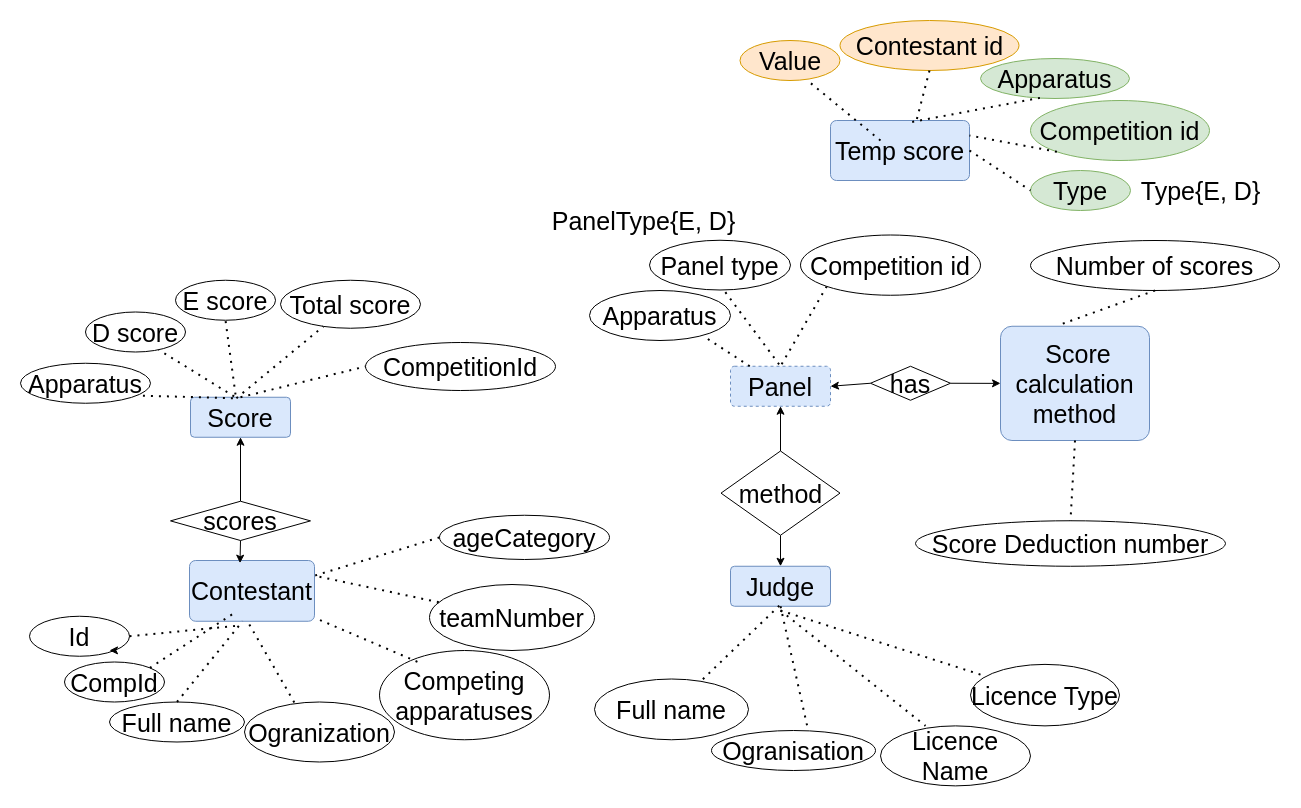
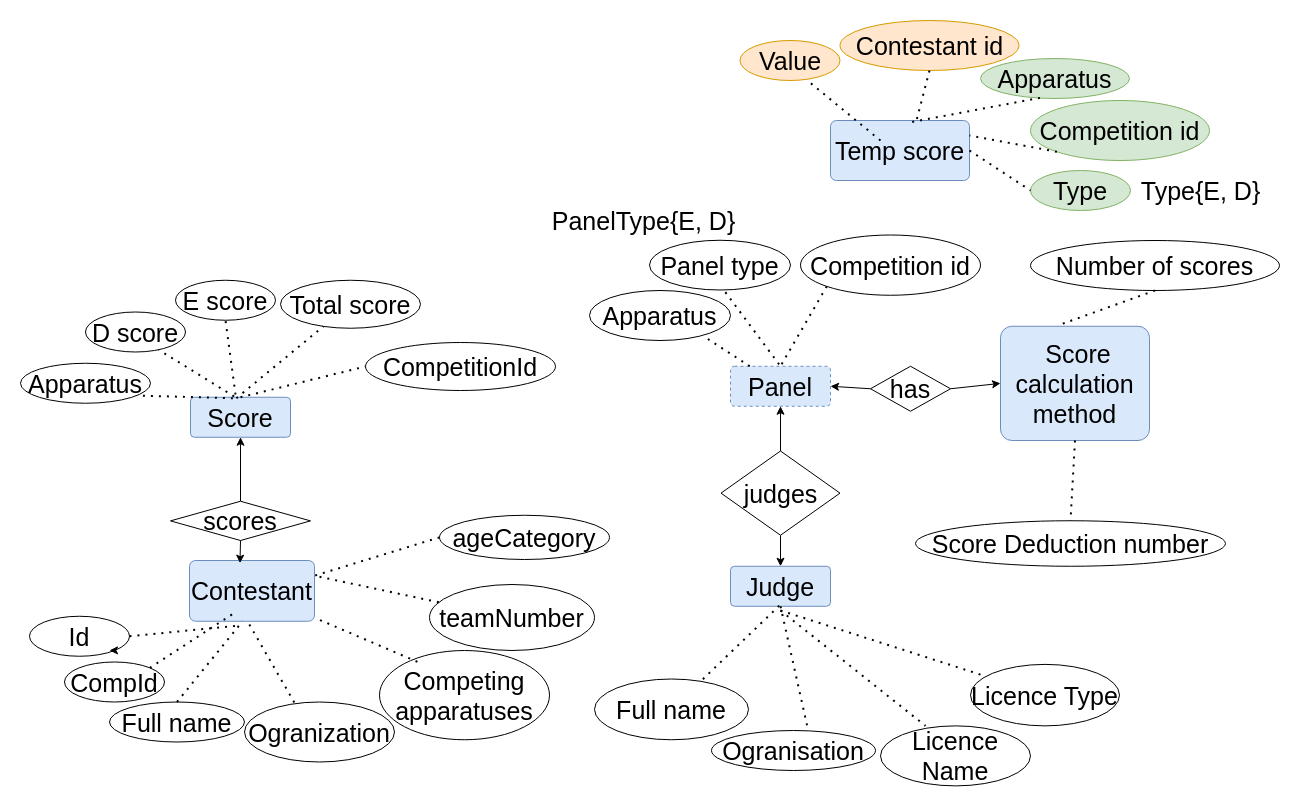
node "has": size 80x34 -> 80x45
node "method": label "method" -> "judges"
